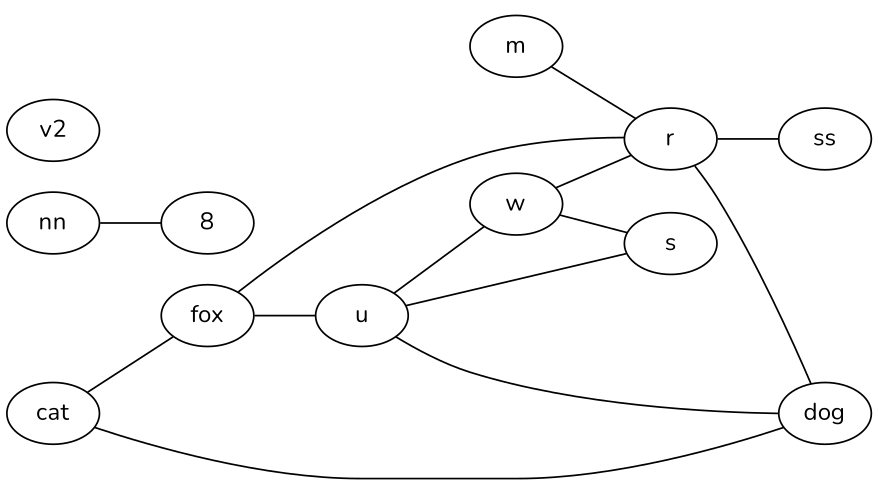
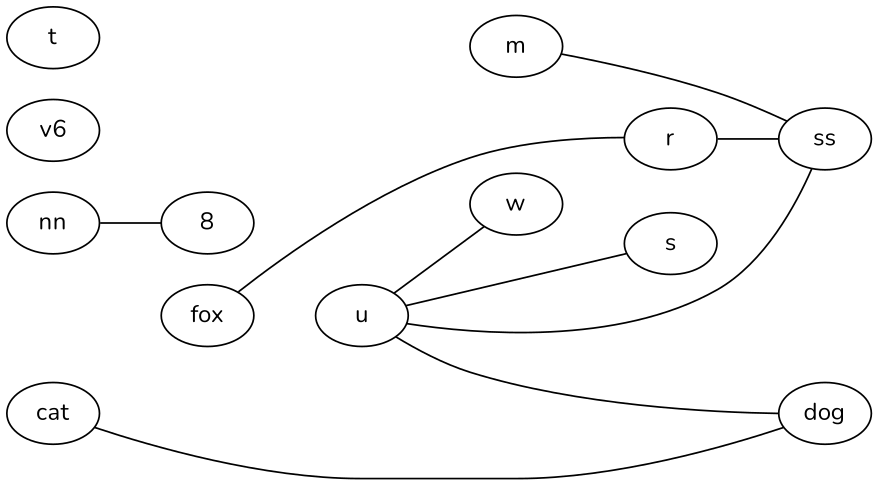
node "t": added
edge "m" -- "r": now "m" -- "ss"
node "v2": label "v2" -> "v6"
edge "r" -- "w": removed
edge "w" -- "s": removed
edge "r" -- "dog": removed
edge "fox" -- "u": now "ss" -- "u"
edge "fox" -- "cat": removed
